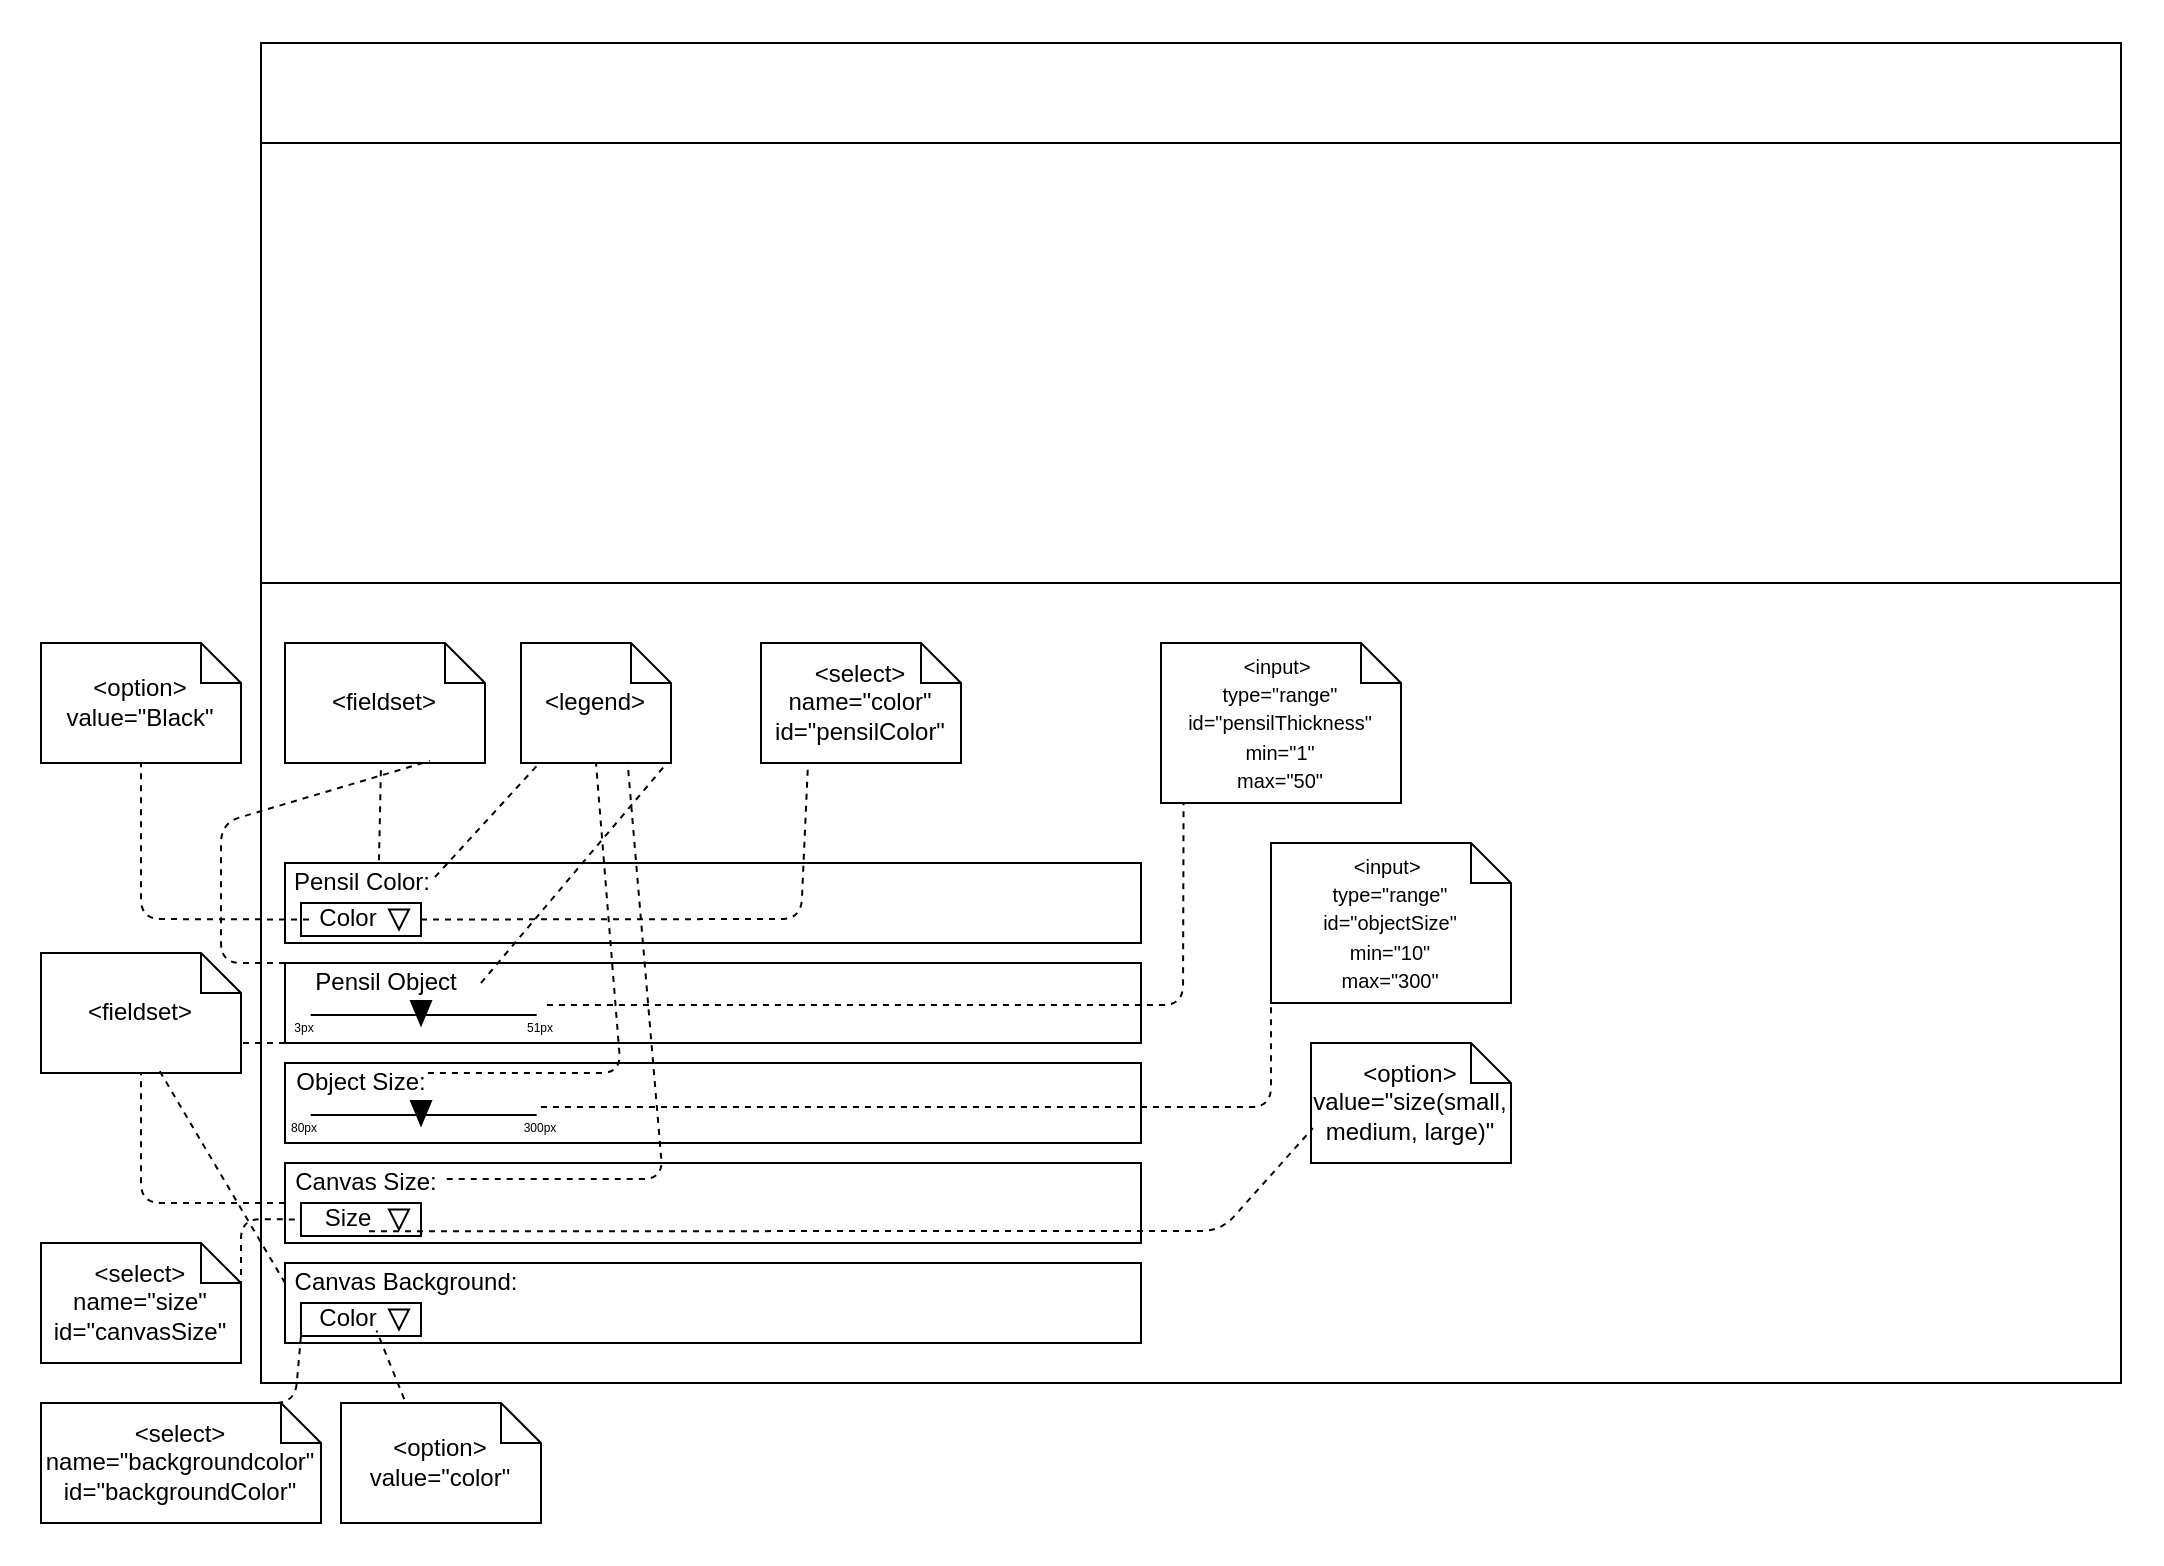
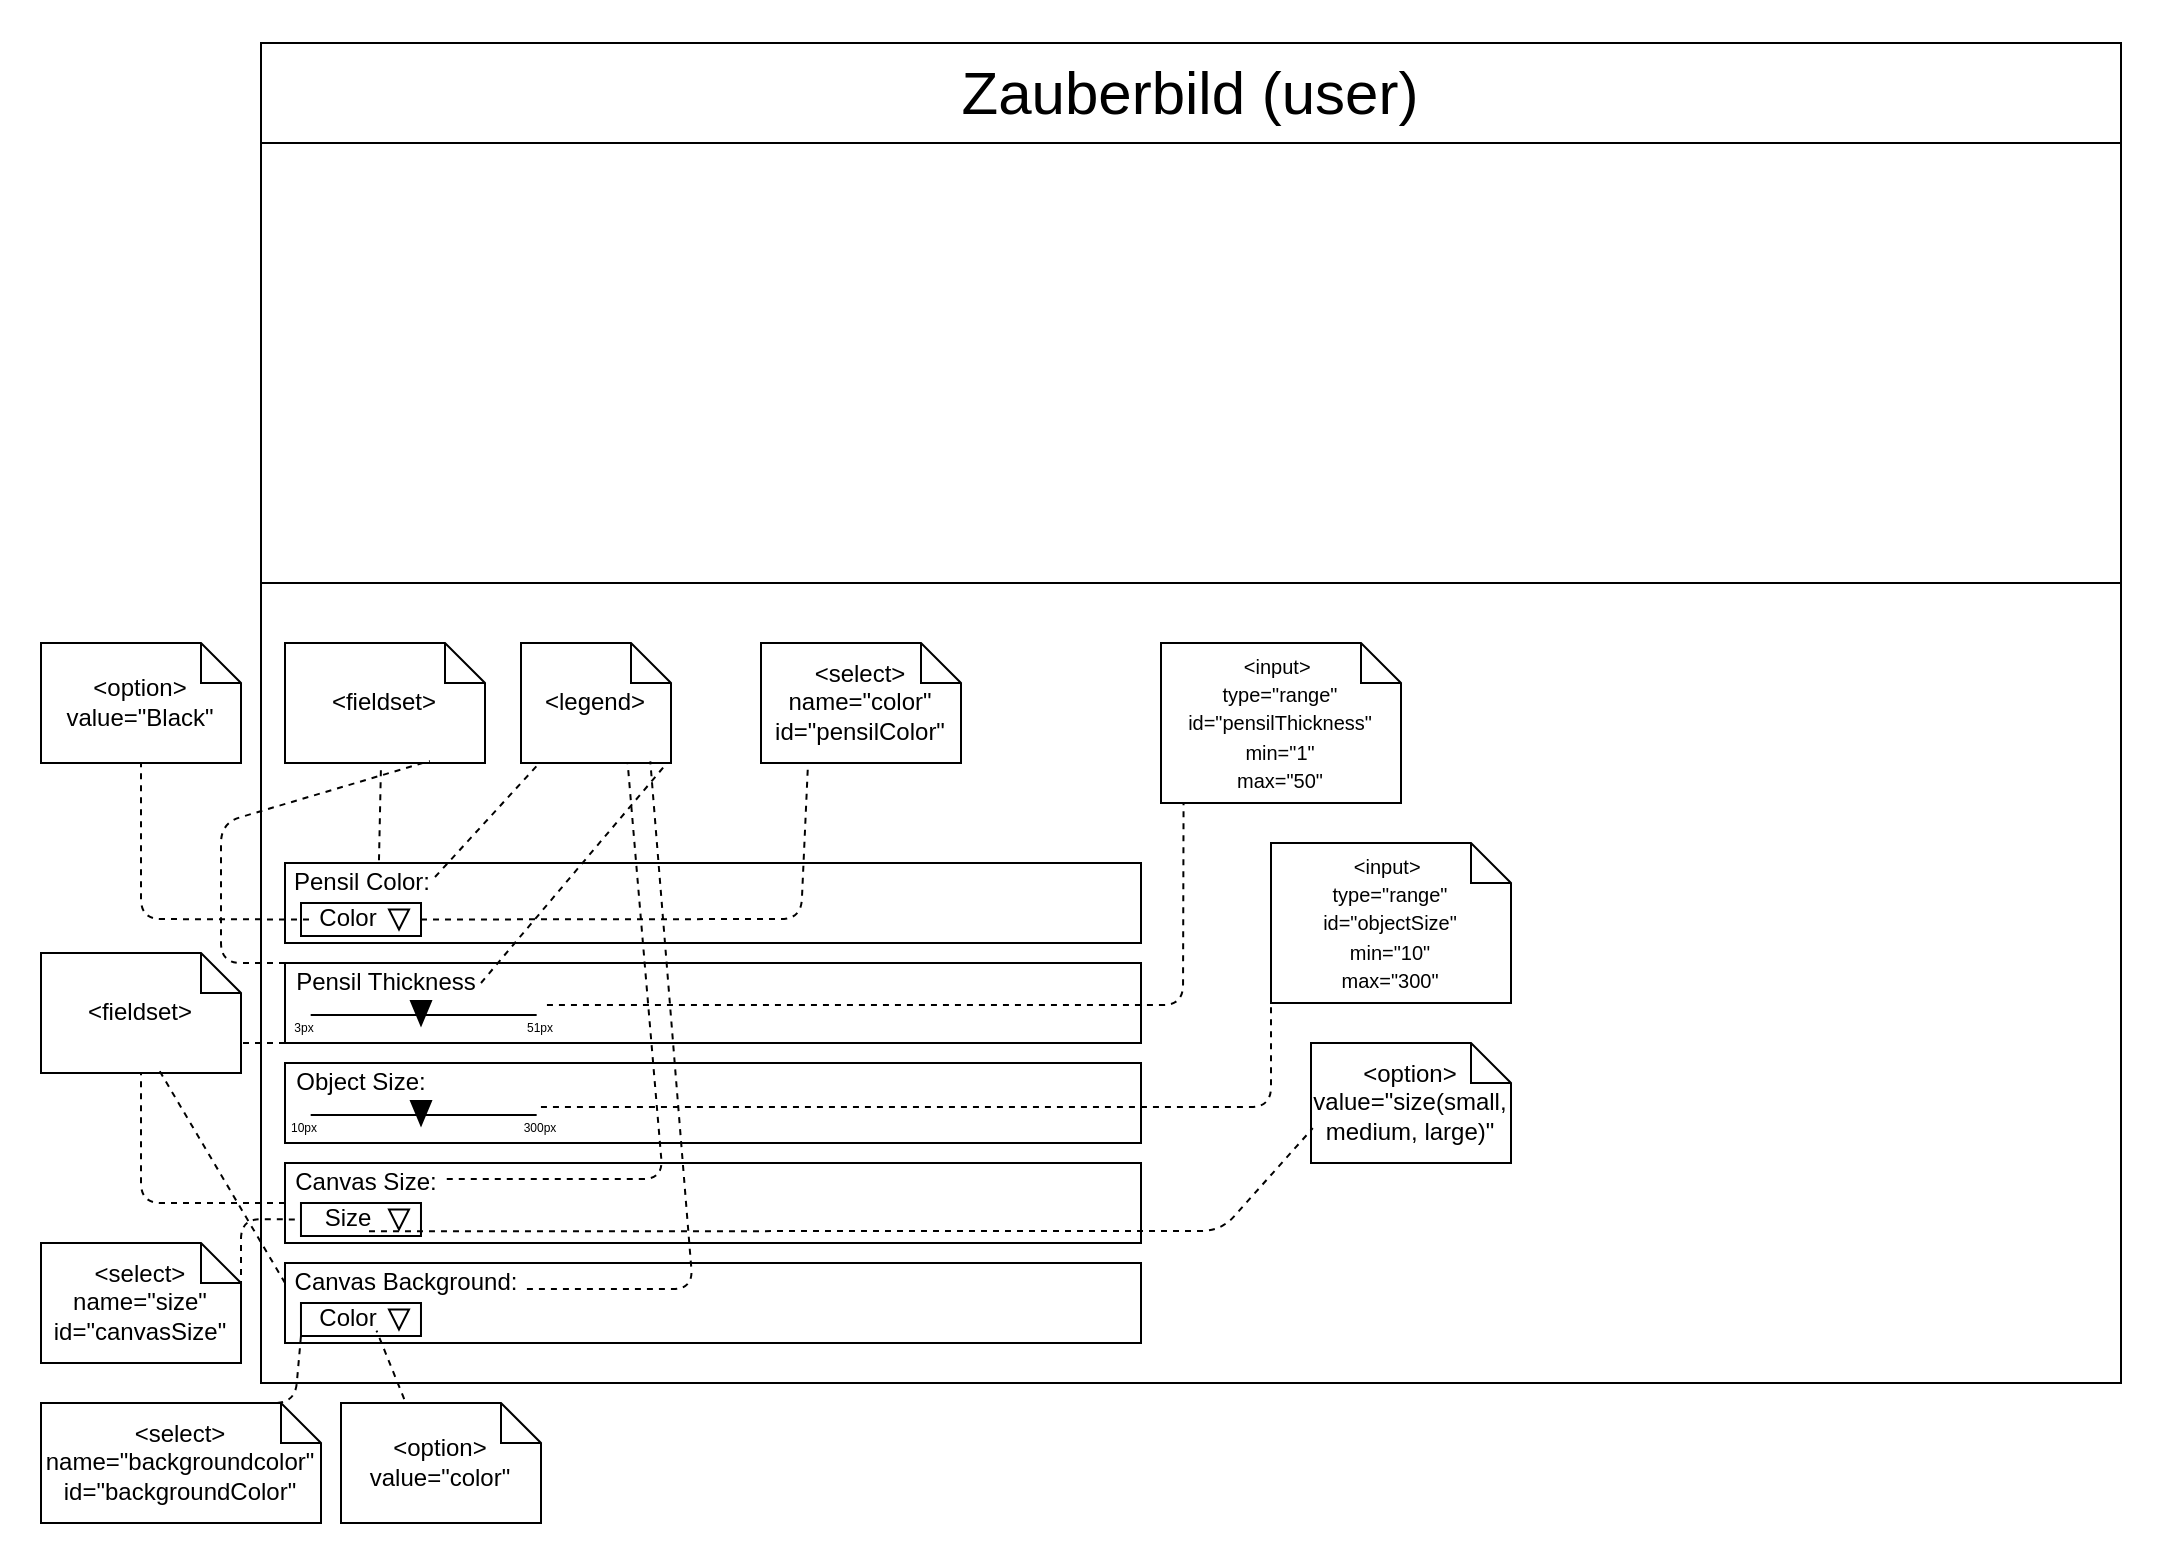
node "Zauberbild (user)": added
node "Pensil Object": label "Pensil Object" -> "Pensil Thickness"
edge "<legend>" -- "Object Size:": removed
node "80px": label "80px" -> "10px"
edge "<legend>" -- "Canvas Background:": added
